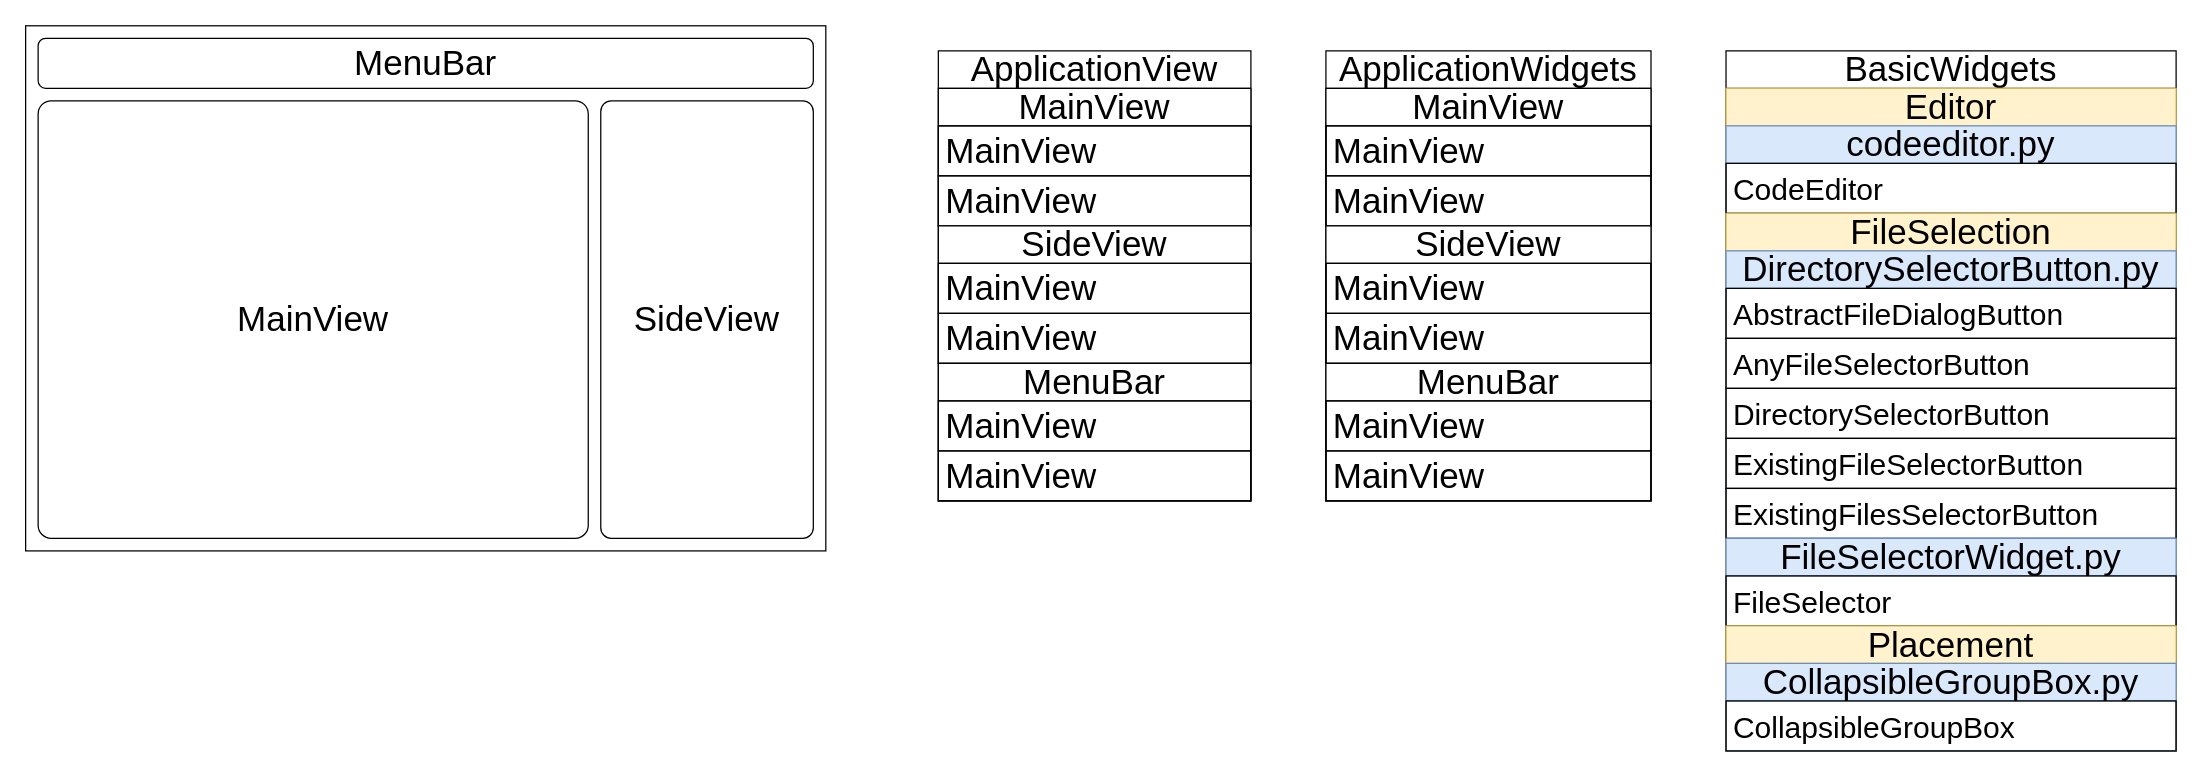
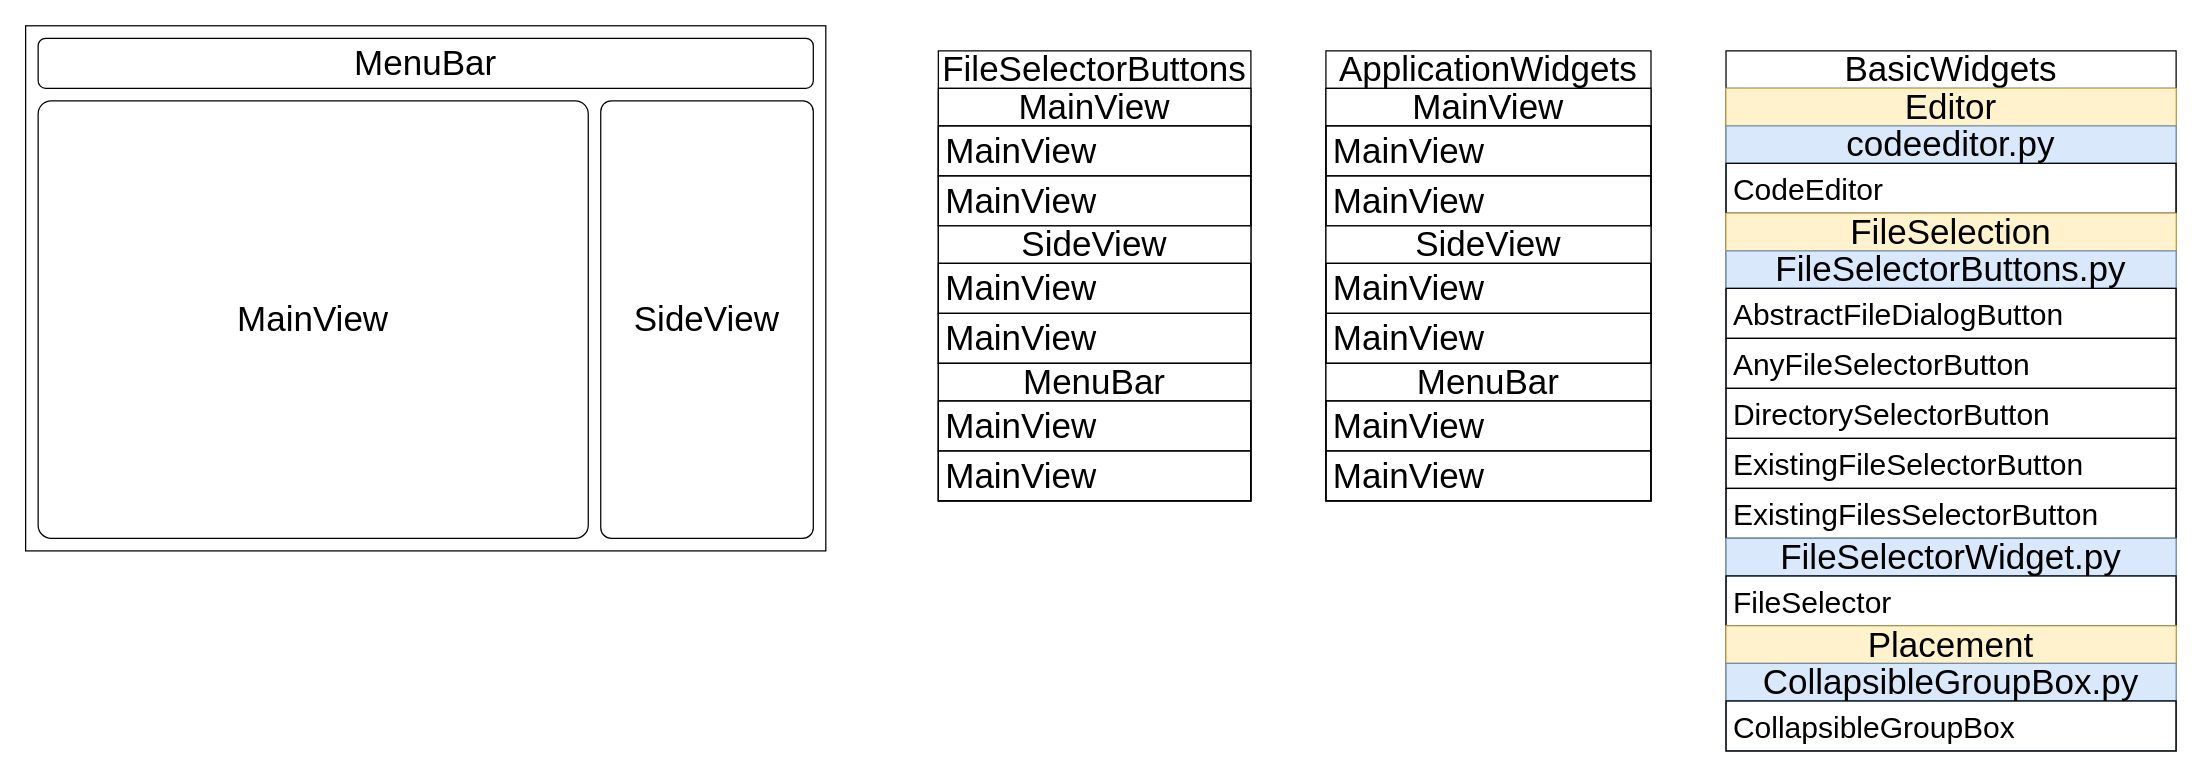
node "ApplicationView": label "ApplicationView" -> "FileSelectorButtons"
node "DirectorySelectorButton.py": label "DirectorySelectorButton.py" -> "FileSelectorButtons.py"
